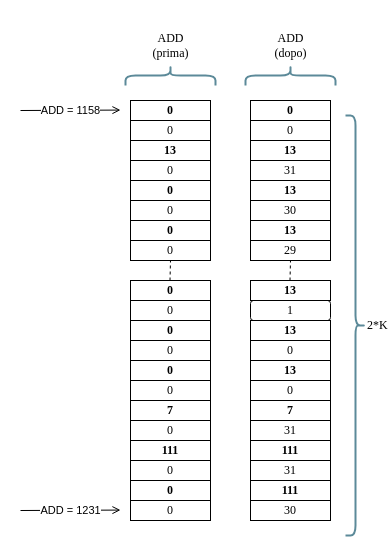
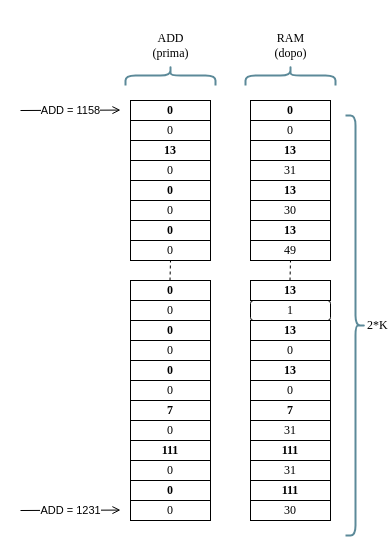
node "ADD (dopo)": label "ADD (dopo)" -> "RAM (dopo)"
node "29": label "29" -> "49"
